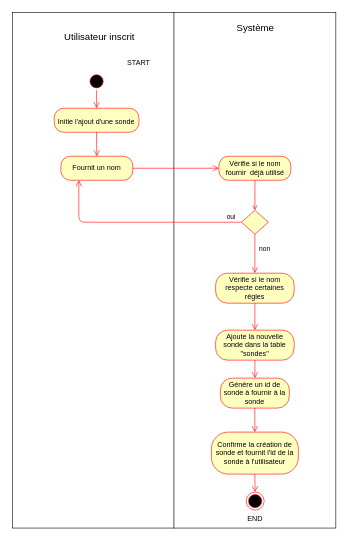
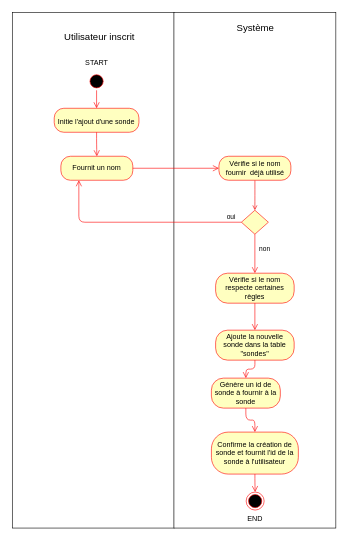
node "START": moved (139, 63) -> (97, 63)
node "Génère un id de sonde à fournir à la sonde": moved (255, 393) -> (246, 393)
